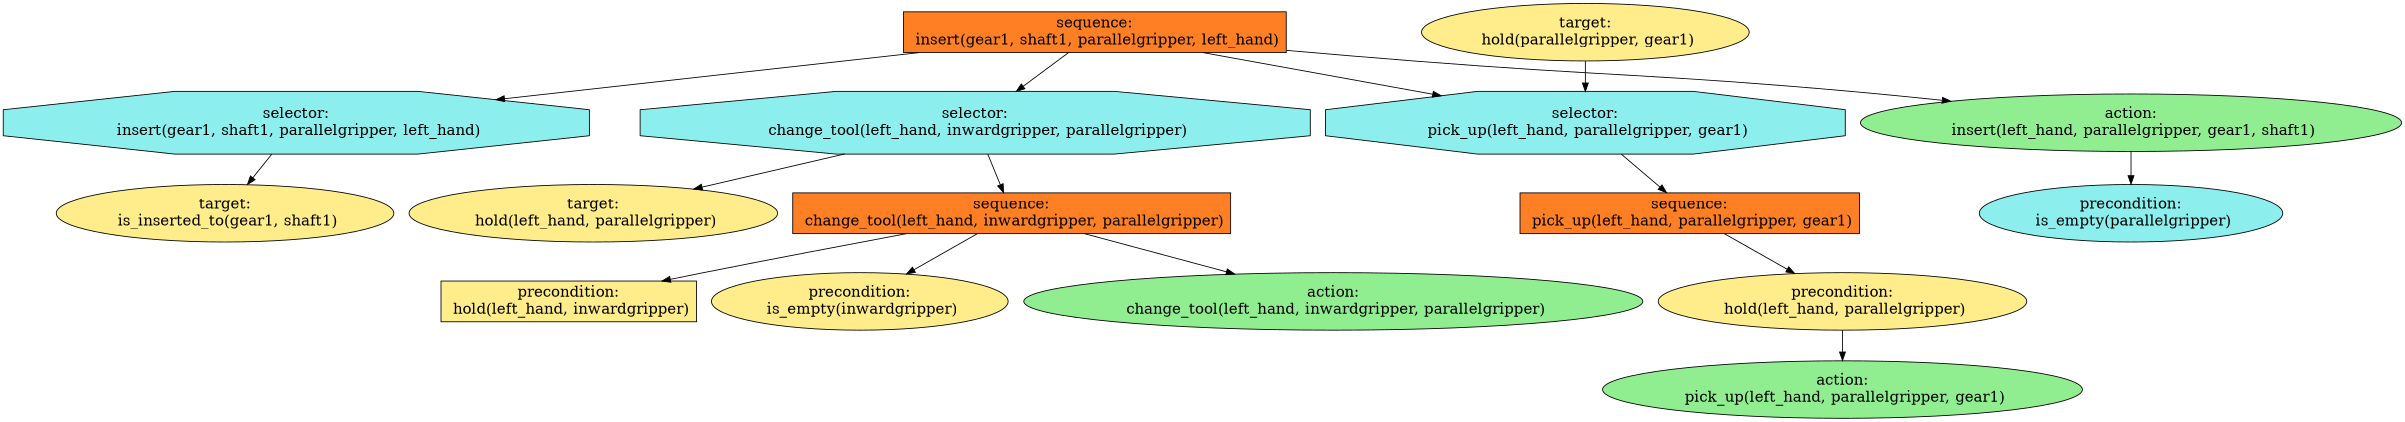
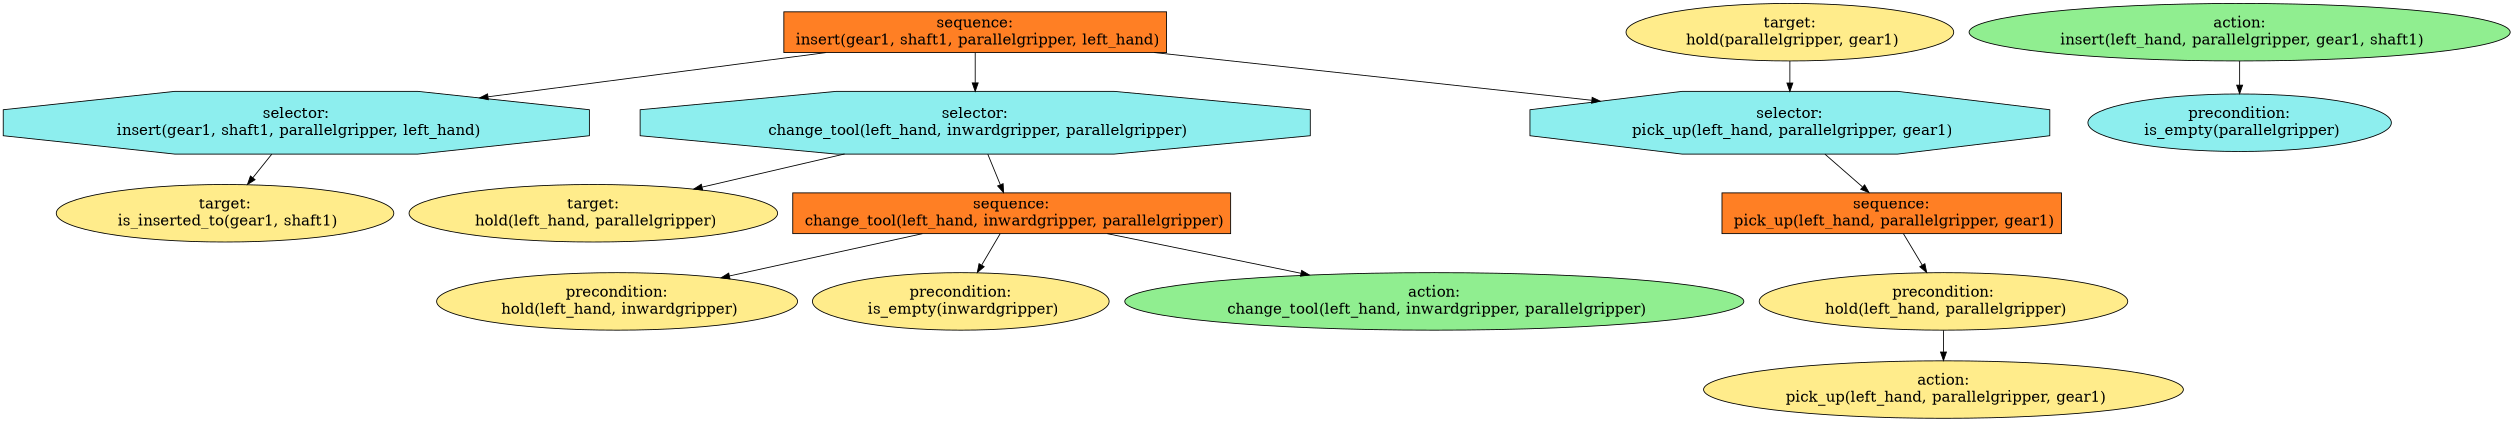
edge "sequence: insert(gear1, shaft1, parallelgripper, left_hand)" -> "action: insert(left_hand, parallelgripper, gear1, shaft1)": removed
node "precondition: hold(left_hand, inwardgripper)": shape box -> ellipse
node "action: pick_up(left_hand, parallelgripper, gear1)": fillcolor lightgreen -> lightgoldenrod1
